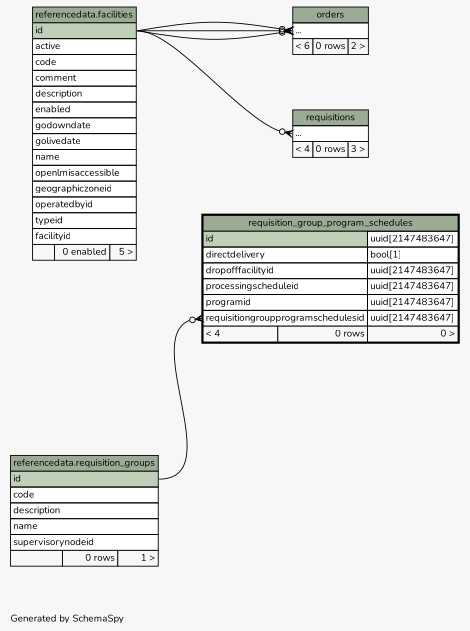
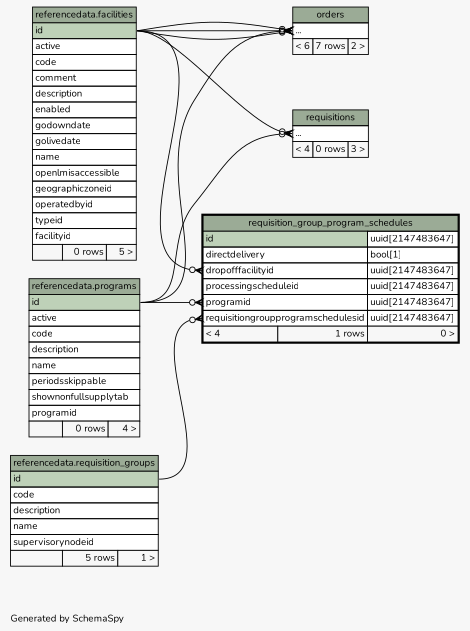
node "orders": text "0 rows" -> "7 rows"
edge "referencedata.facilities" -> "requisition_group_program_schedules": added
node "referencedata.facilities": text "0 enabled" -> "0 rows"
node "requisition_group_program_schedules": text "0 rows" -> "1 rows"
node "referencedata.programs": added
node "referencedata.requisition_groups": text "0 rows" -> "5 rows"
